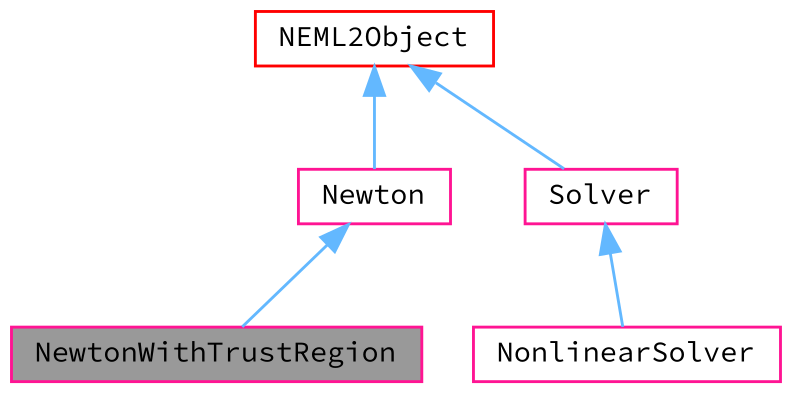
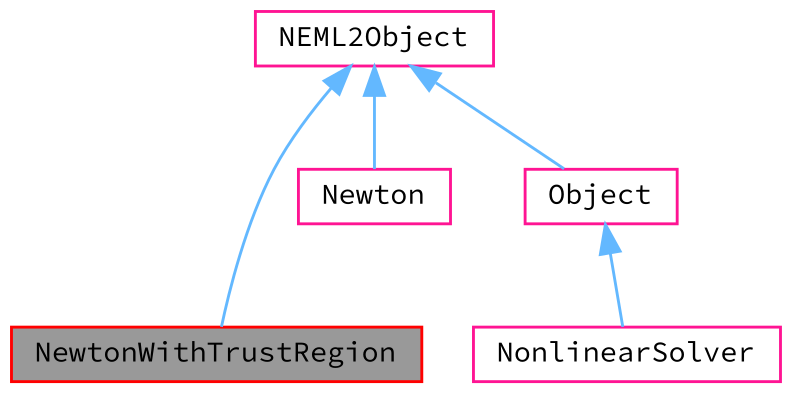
node "NEML2Object": color red -> deeppink
node "Solver": label "Solver" -> "Object"
edge "NewtonWithTrustRegion" -> "Newton": now "NewtonWithTrustRegion" -> "NEML2Object"
node "NewtonWithTrustRegion": color deeppink -> red
